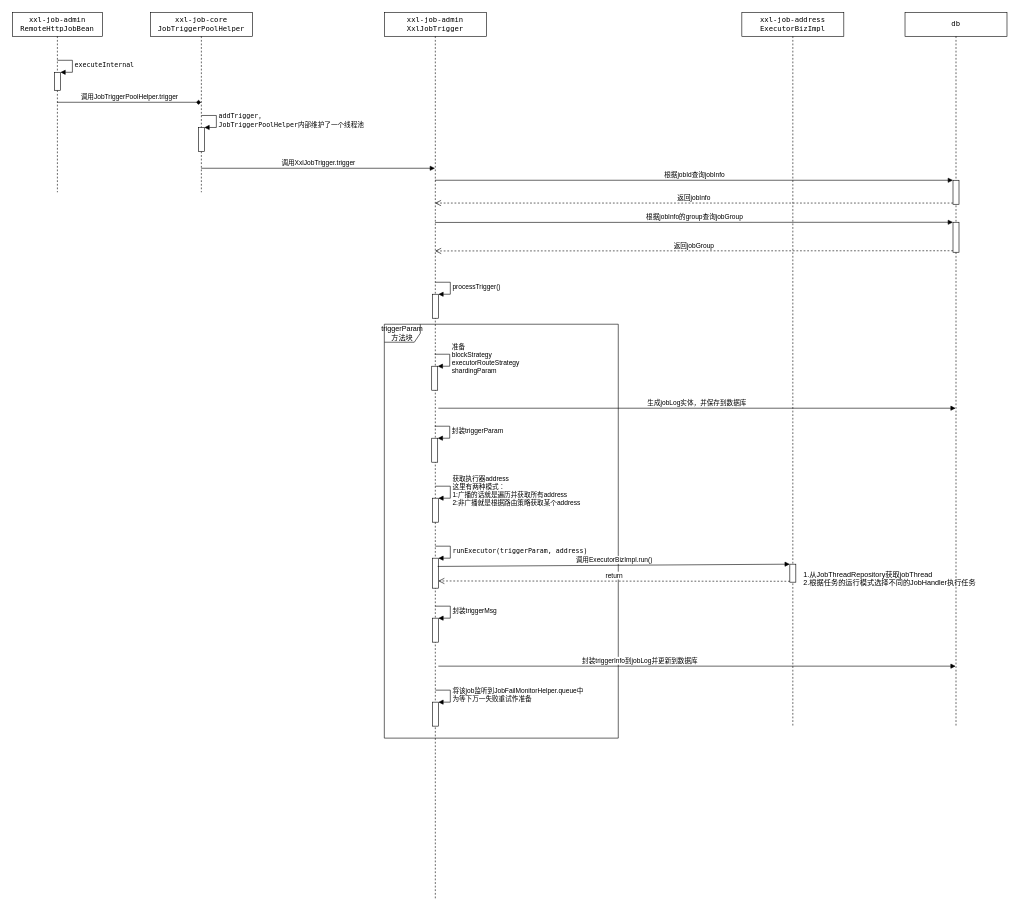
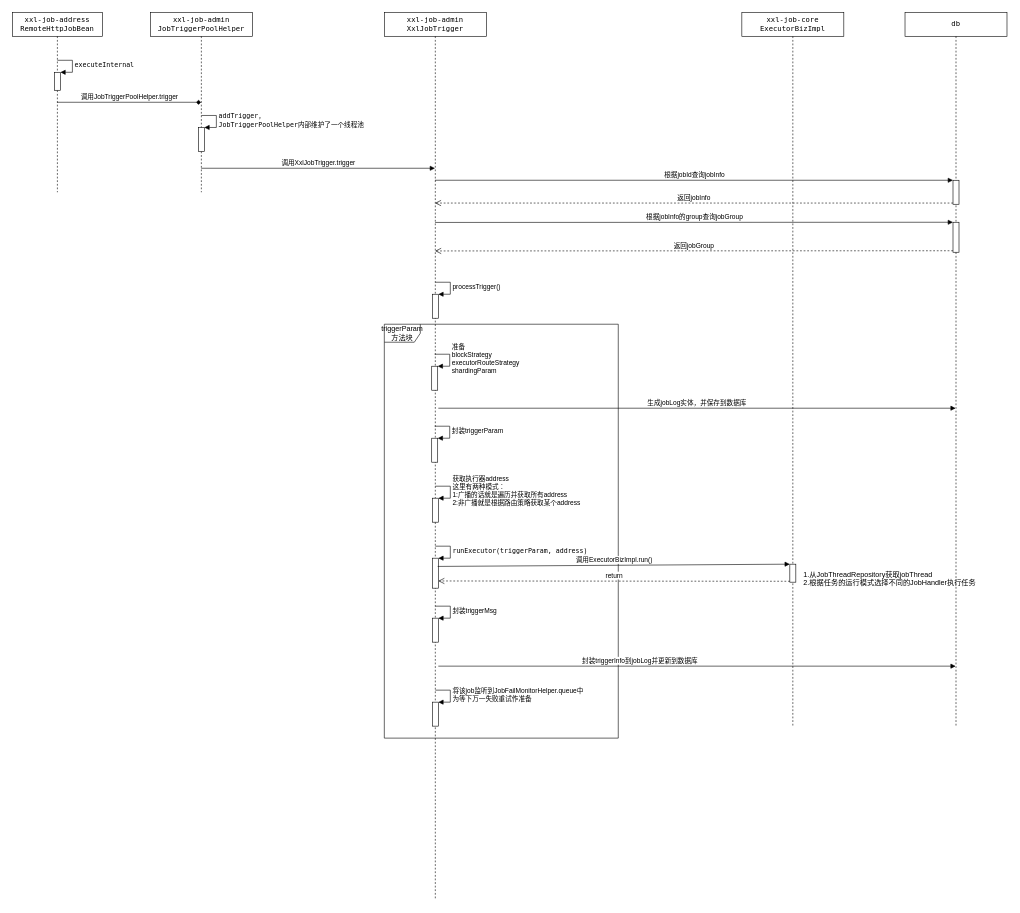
node "xxl-job-admin RemoteHttpJobBean": label "xxl-job-admin RemoteHttpJobBean" -> "xxl-job-address RemoteHttpJobBean"
node "xxl-job-core JobTriggerPoolHelper": label "xxl-job-core JobTriggerPoolHelper" -> "xxl-job-admin JobTriggerPoolHelper"
node "xxl-job-address ExecutorBizImpl": label "xxl-job-address ExecutorBizImpl" -> "xxl-job-core ExecutorBizImpl"
